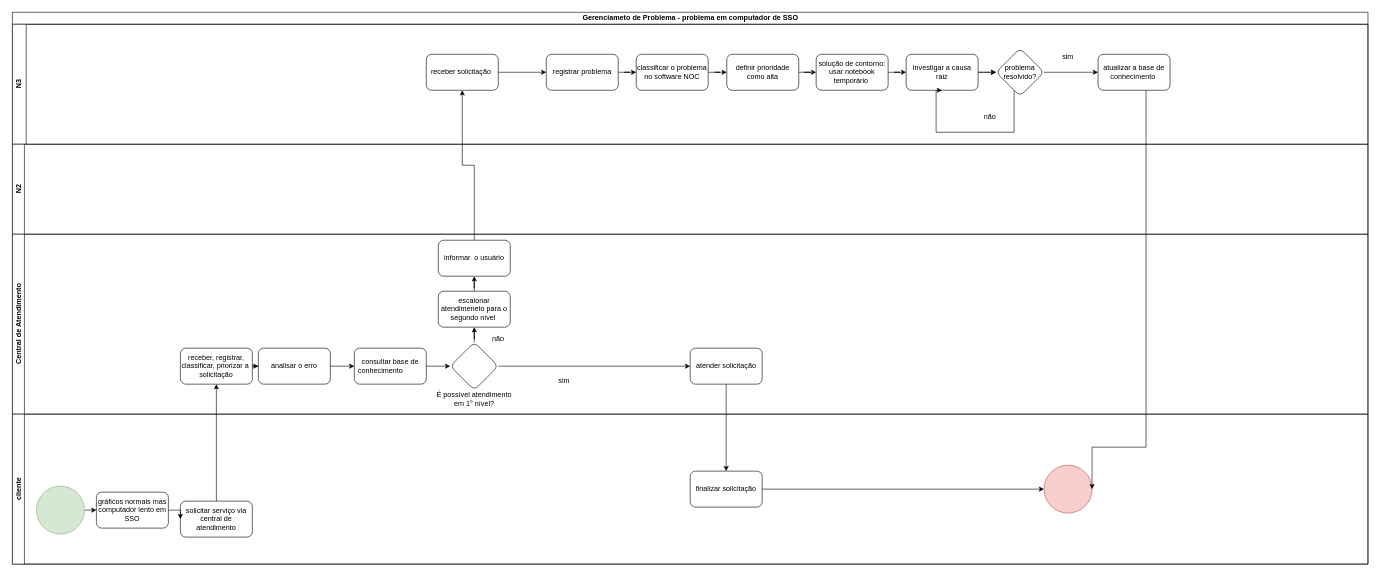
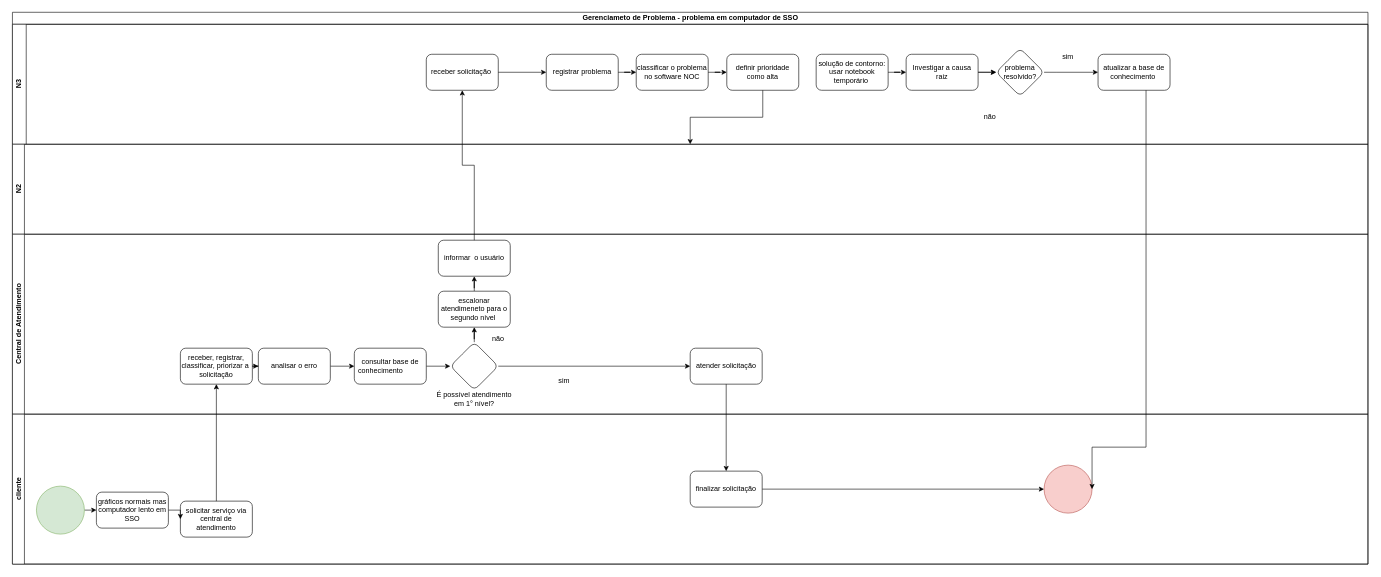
edge "definir prioridade como alta" -> "solução de contorno: usar notebook temporário": now "definir prioridade como alta" -> "N2"
edge "problema resolvido?" -> "Investigar a causa raiz": removed
